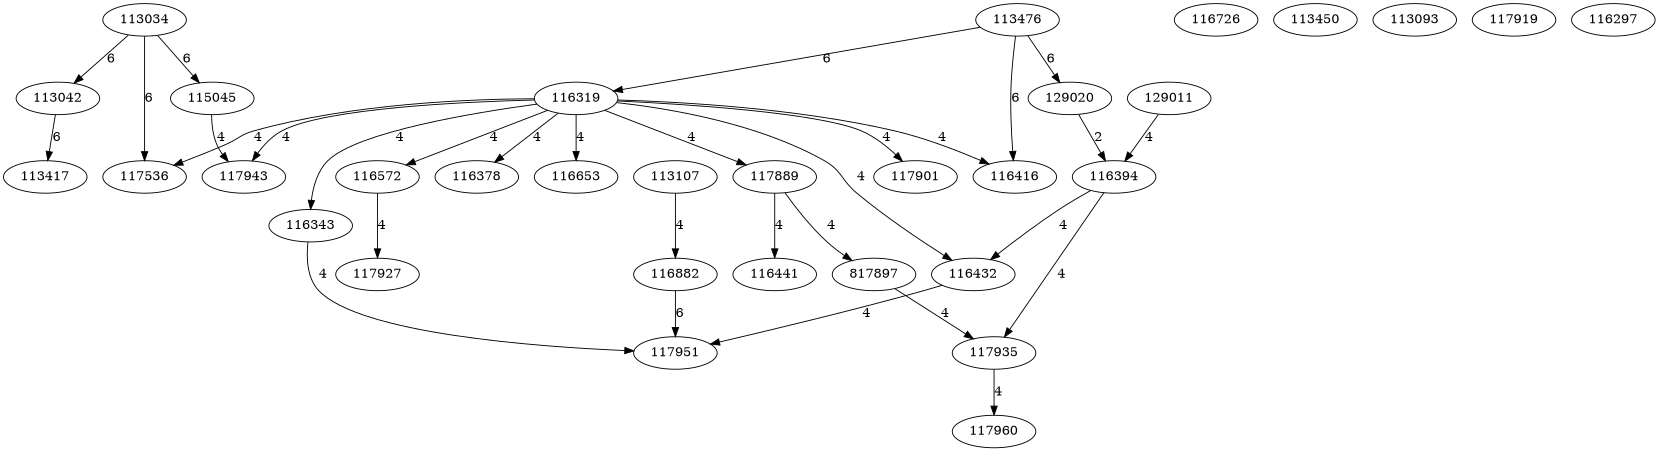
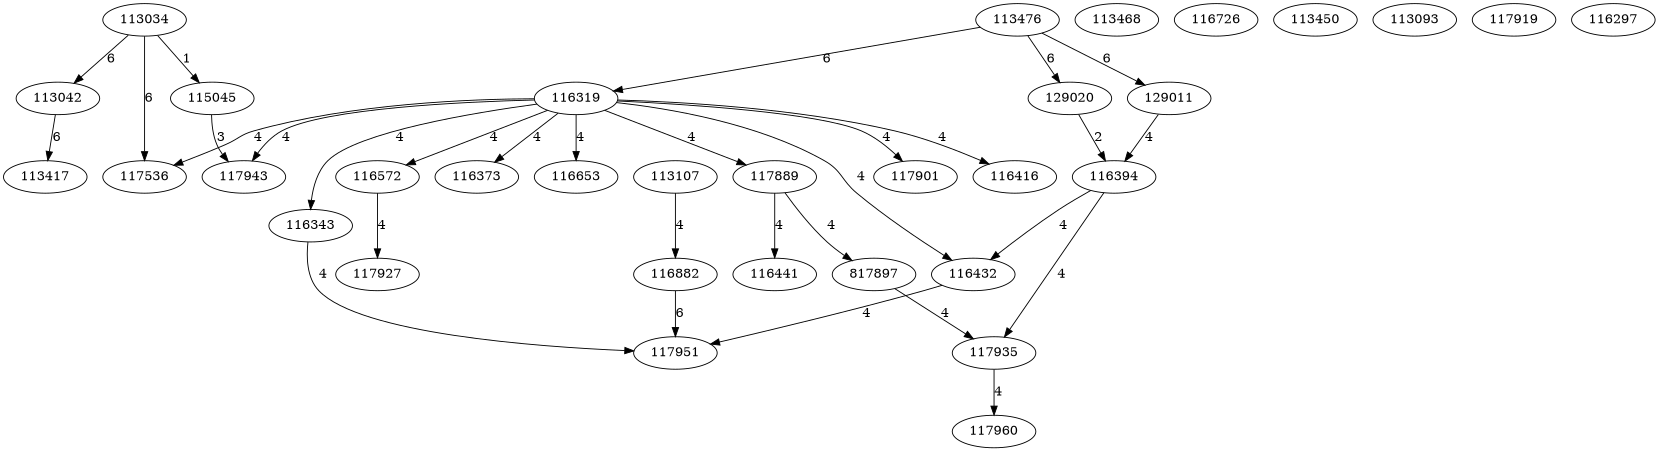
node "113468": added
edge "113034" -> "115045": label "6" -> "1"
edge "113476" -> "116416": now "113476" -> "129011"
edge "115045" -> "117943": label "4" -> "3"
node "116378": label "116378" -> "116373"
